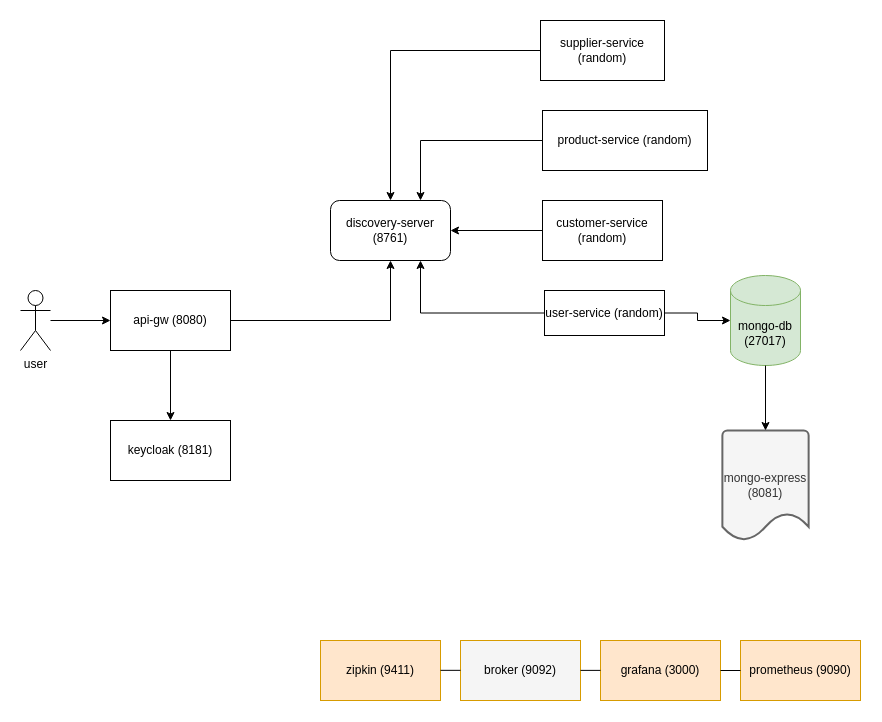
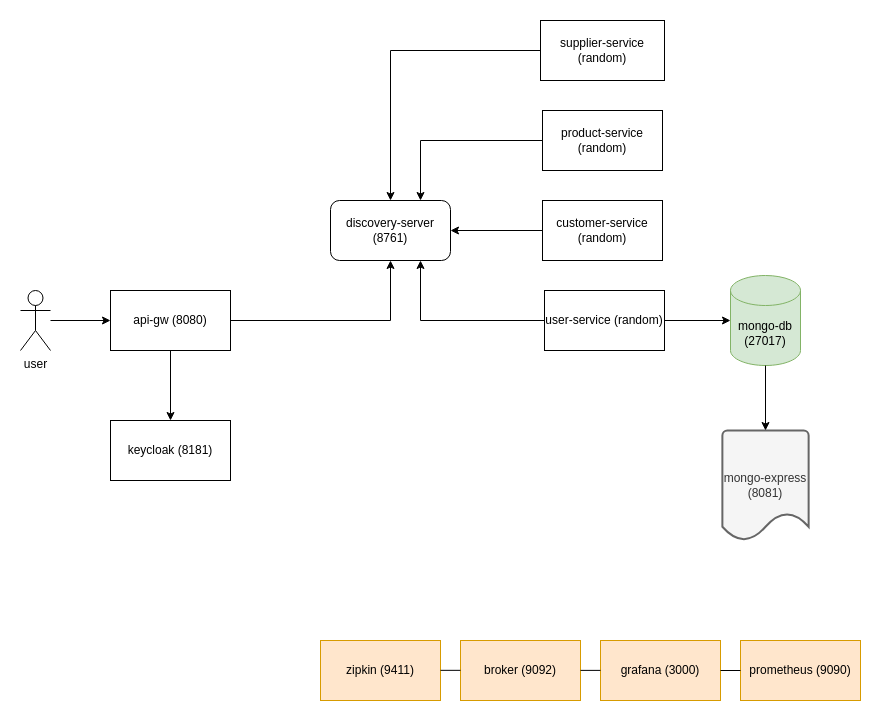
node "product-service (random)": size 165x60 -> 120x60
node "user-service (random)": size 120x45 -> 120x60
node "broker (9092)": fillcolor #f5f5f5 -> #ffe6cc
